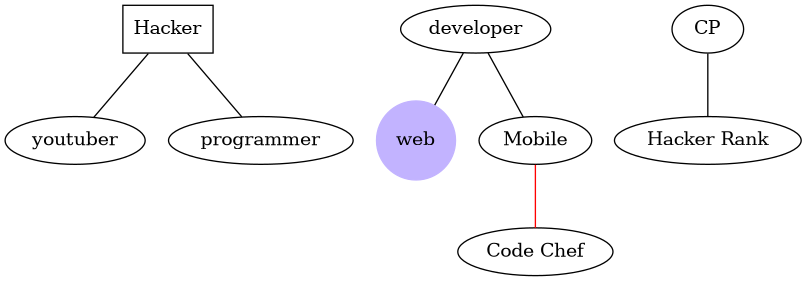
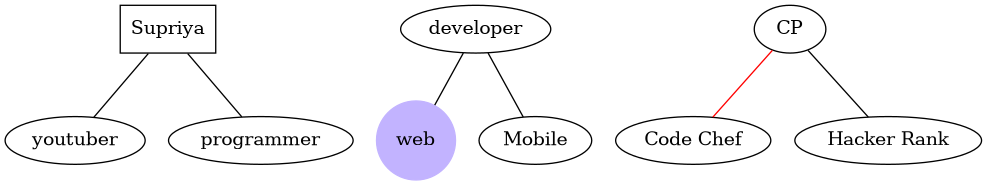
node "Hacker": label "Hacker" -> "Supriya"
edge "Mobile" -- "Code Chef": now "CP" -- "Code Chef"
